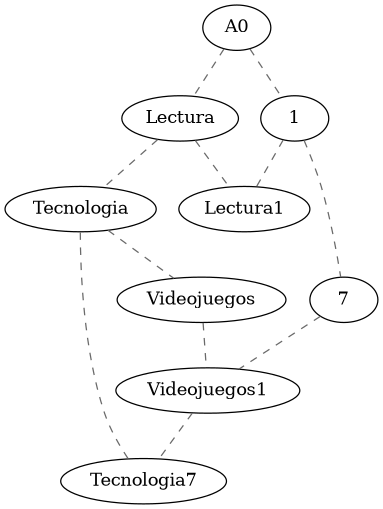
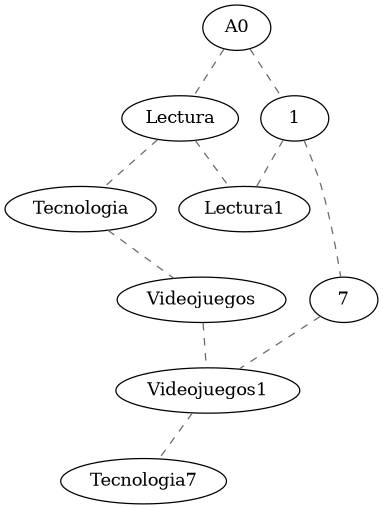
edge "Tecnologia" -- "Tecnologia7": removed
